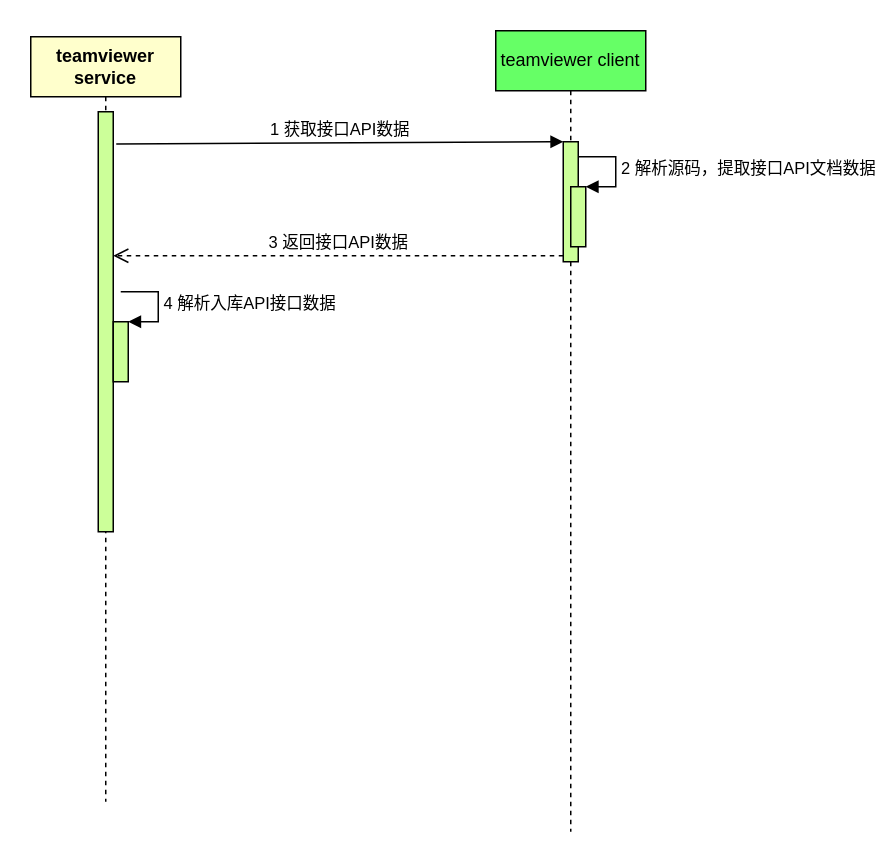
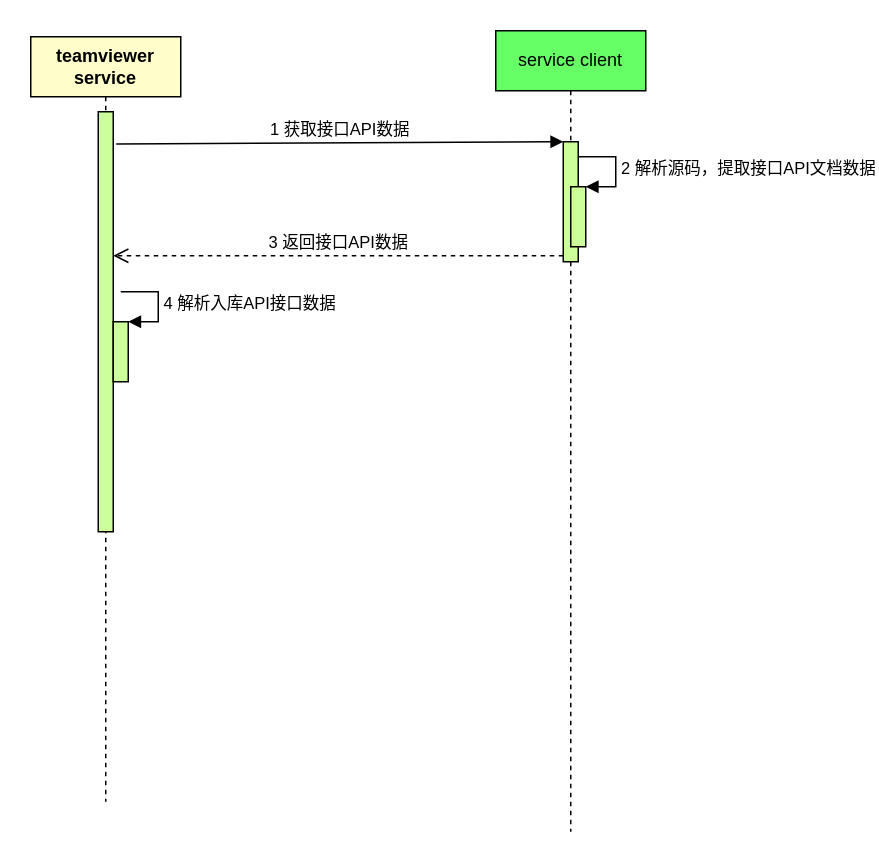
node "teamviewer client": label "teamviewer client" -> "service client"
